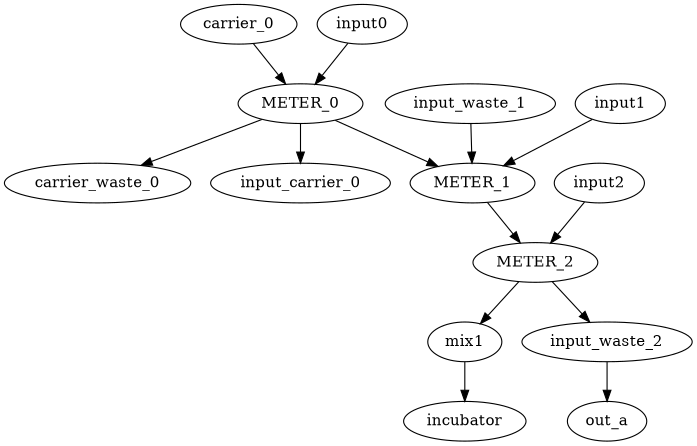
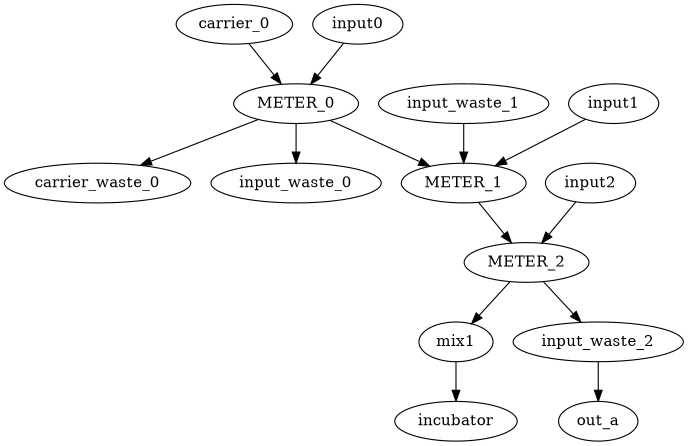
node "input_carrier_0": label "input_carrier_0" -> "input_waste_0"
